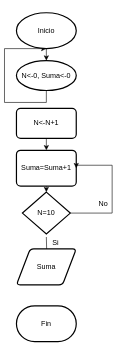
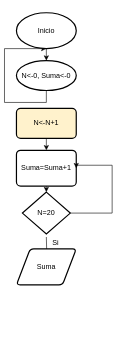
node "N<-N+1": fillcolor #ffffff -> #fff2cc
node "No": removed
node "N=10": label "N=10" -> "N=20"
node "Fin": removed
